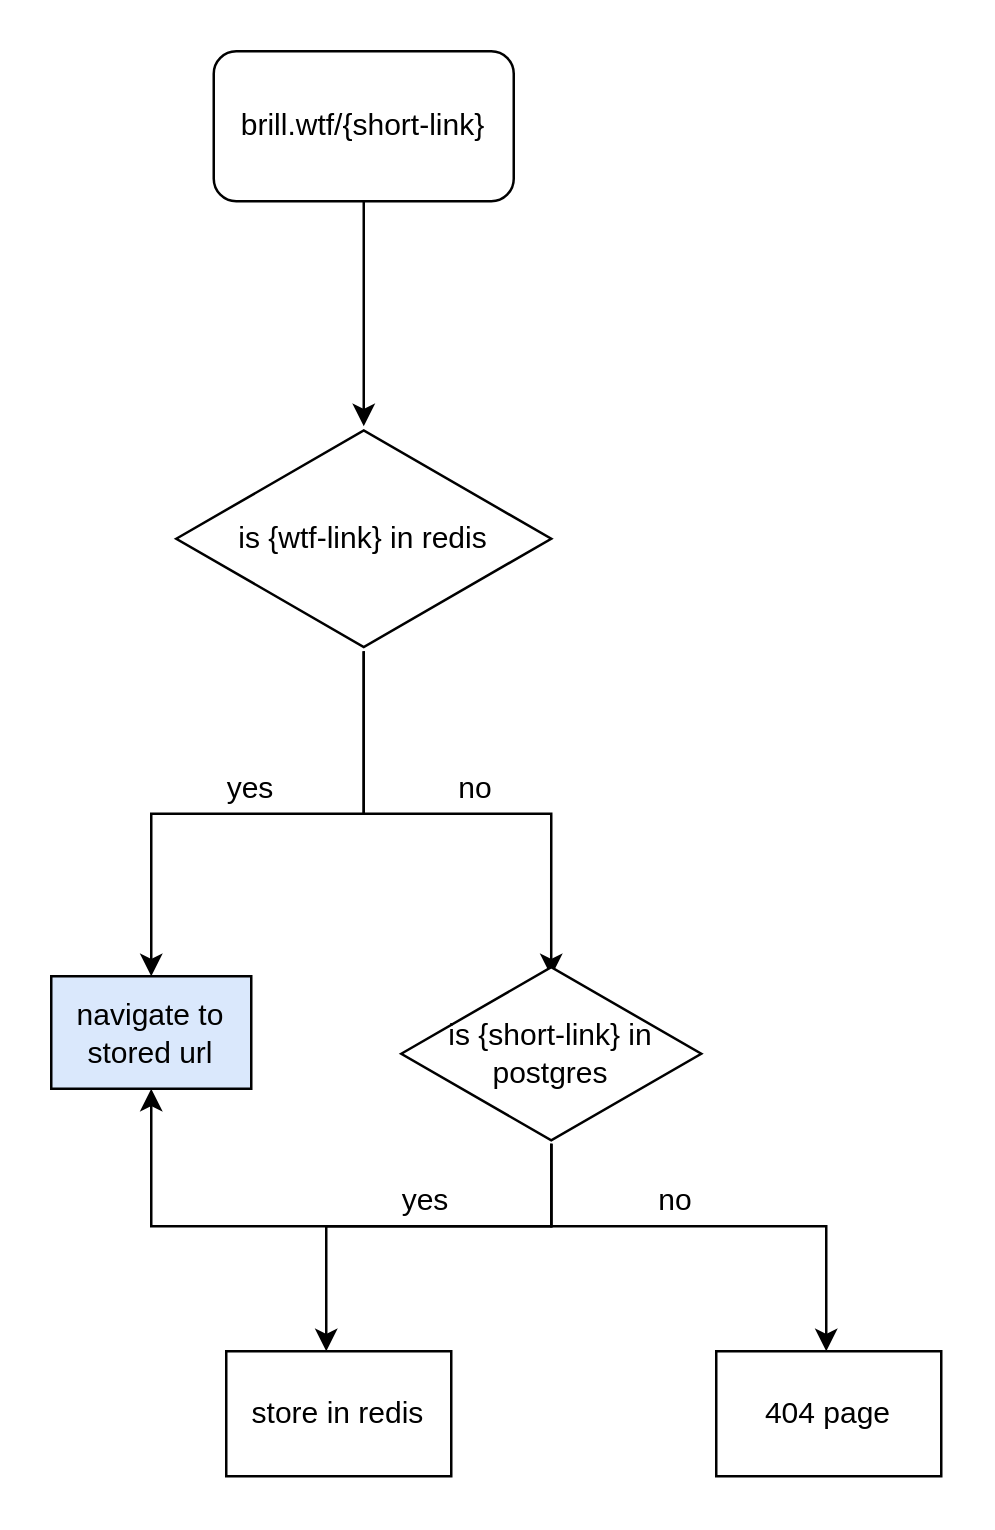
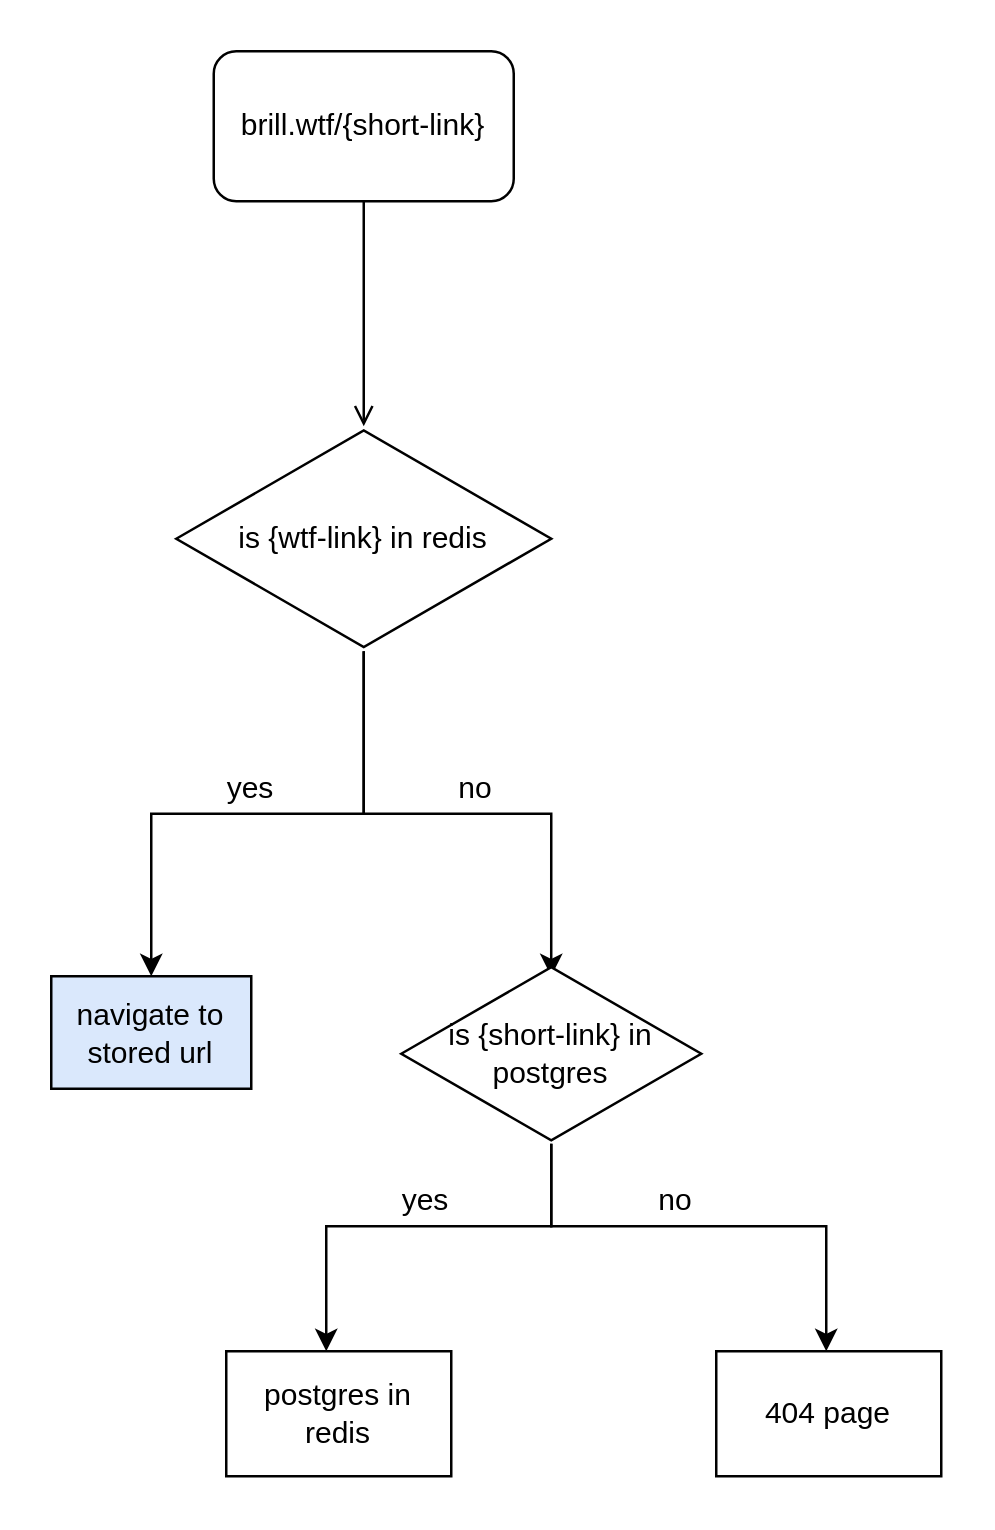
edge "brill.wtf/{short-link}" -> "is {wtf-link} in redis": arrowhead classic -> open
edge "is {short-link} in postgres" -> "navigate to stored url": removed
node "store in redis": label "store in redis" -> "postgres in redis"
